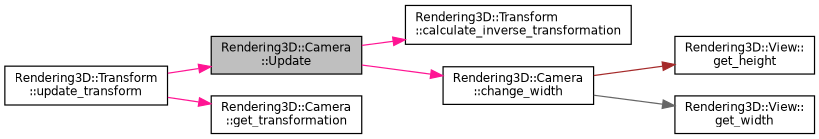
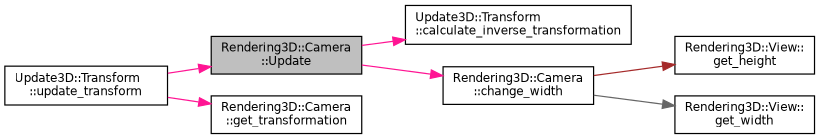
node "Rendering3D::Transform ::calculate_inverse_transformation": label "Rendering3D::Transform ::calculate_inverse_transformation" -> "Update3D::Transform ::calculate_inverse_transformation"
node "Rendering3D::Transform ::update_transform": label "Rendering3D::Transform ::update_transform" -> "Update3D::Transform ::update_transform"
